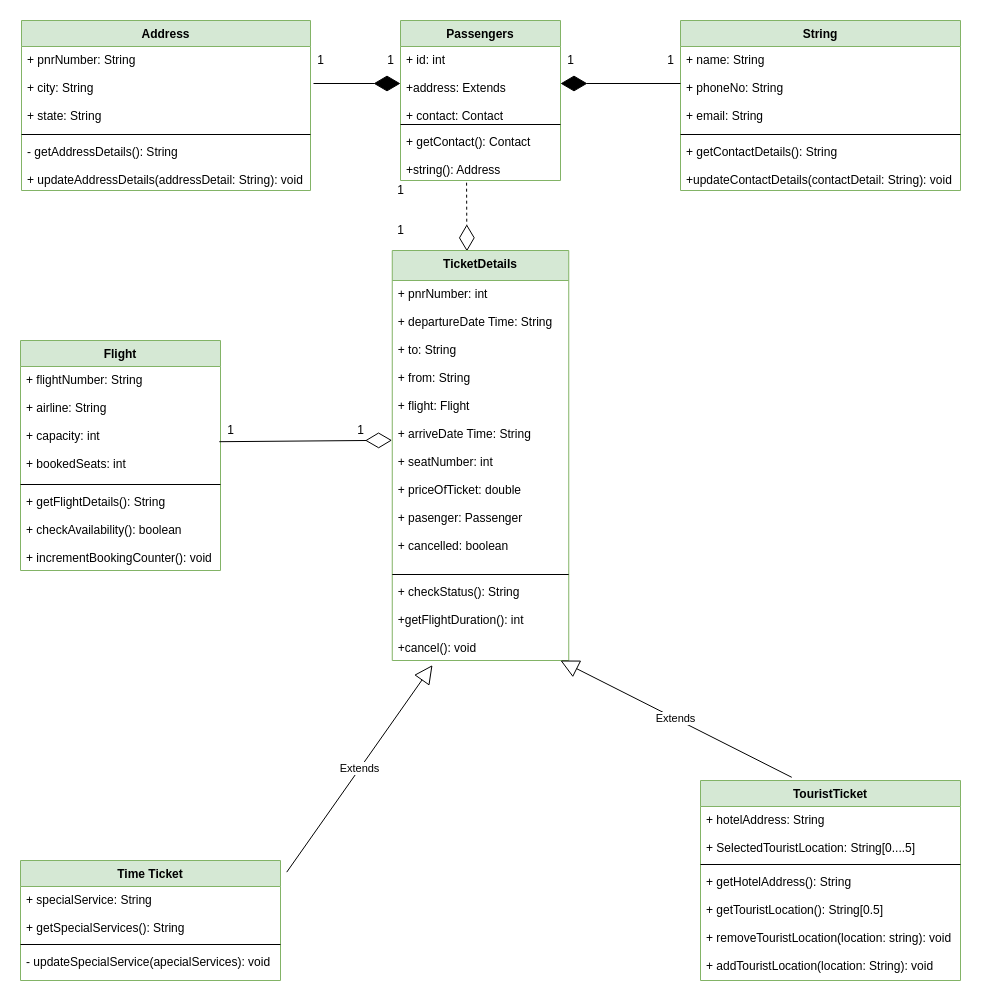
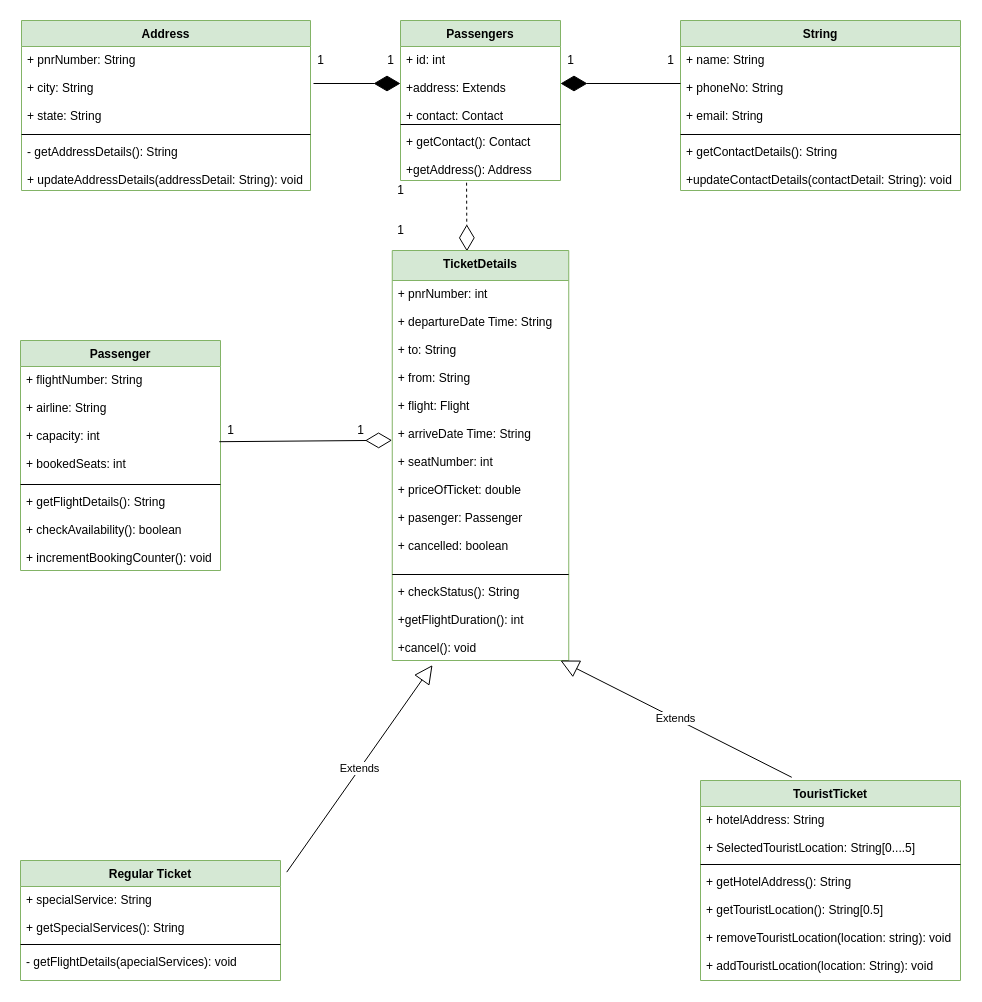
node "+ getContact(): Contact +string(): Address": label "+ getContact(): Contact +string(): Address" -> "+ getContact(): Contact +getAddress(): Address"
node "Flight": label "Flight" -> "Passenger"
node "Time Ticket": label "Time Ticket" -> "Regular Ticket"
node "- updateSpecialService(apecialServices): void": label "- updateSpecialService(apecialServices): void" -> "- getFlightDetails(apecialServices): void"
